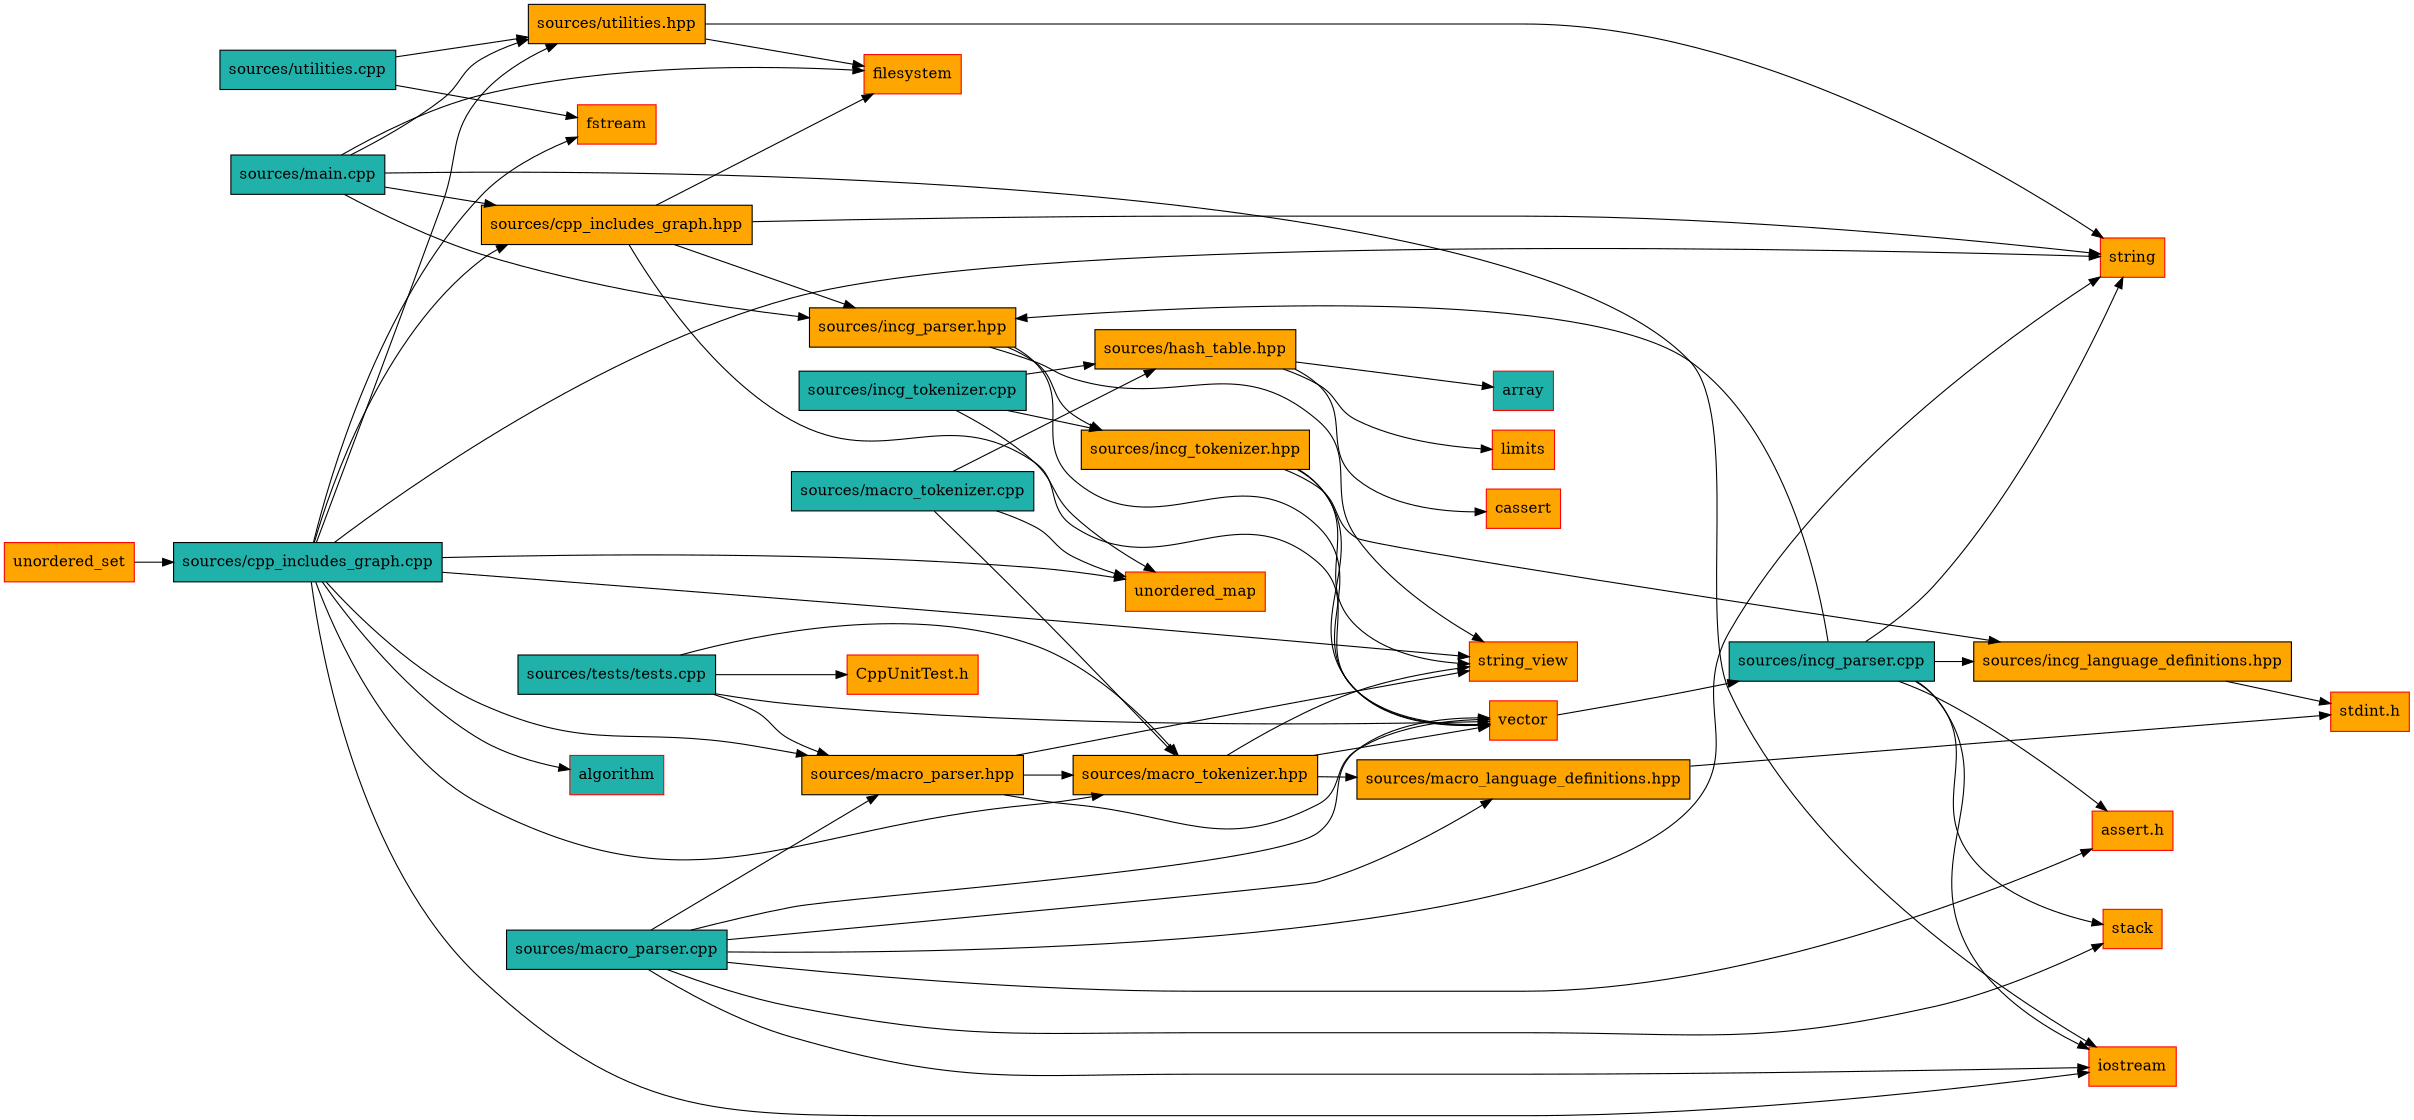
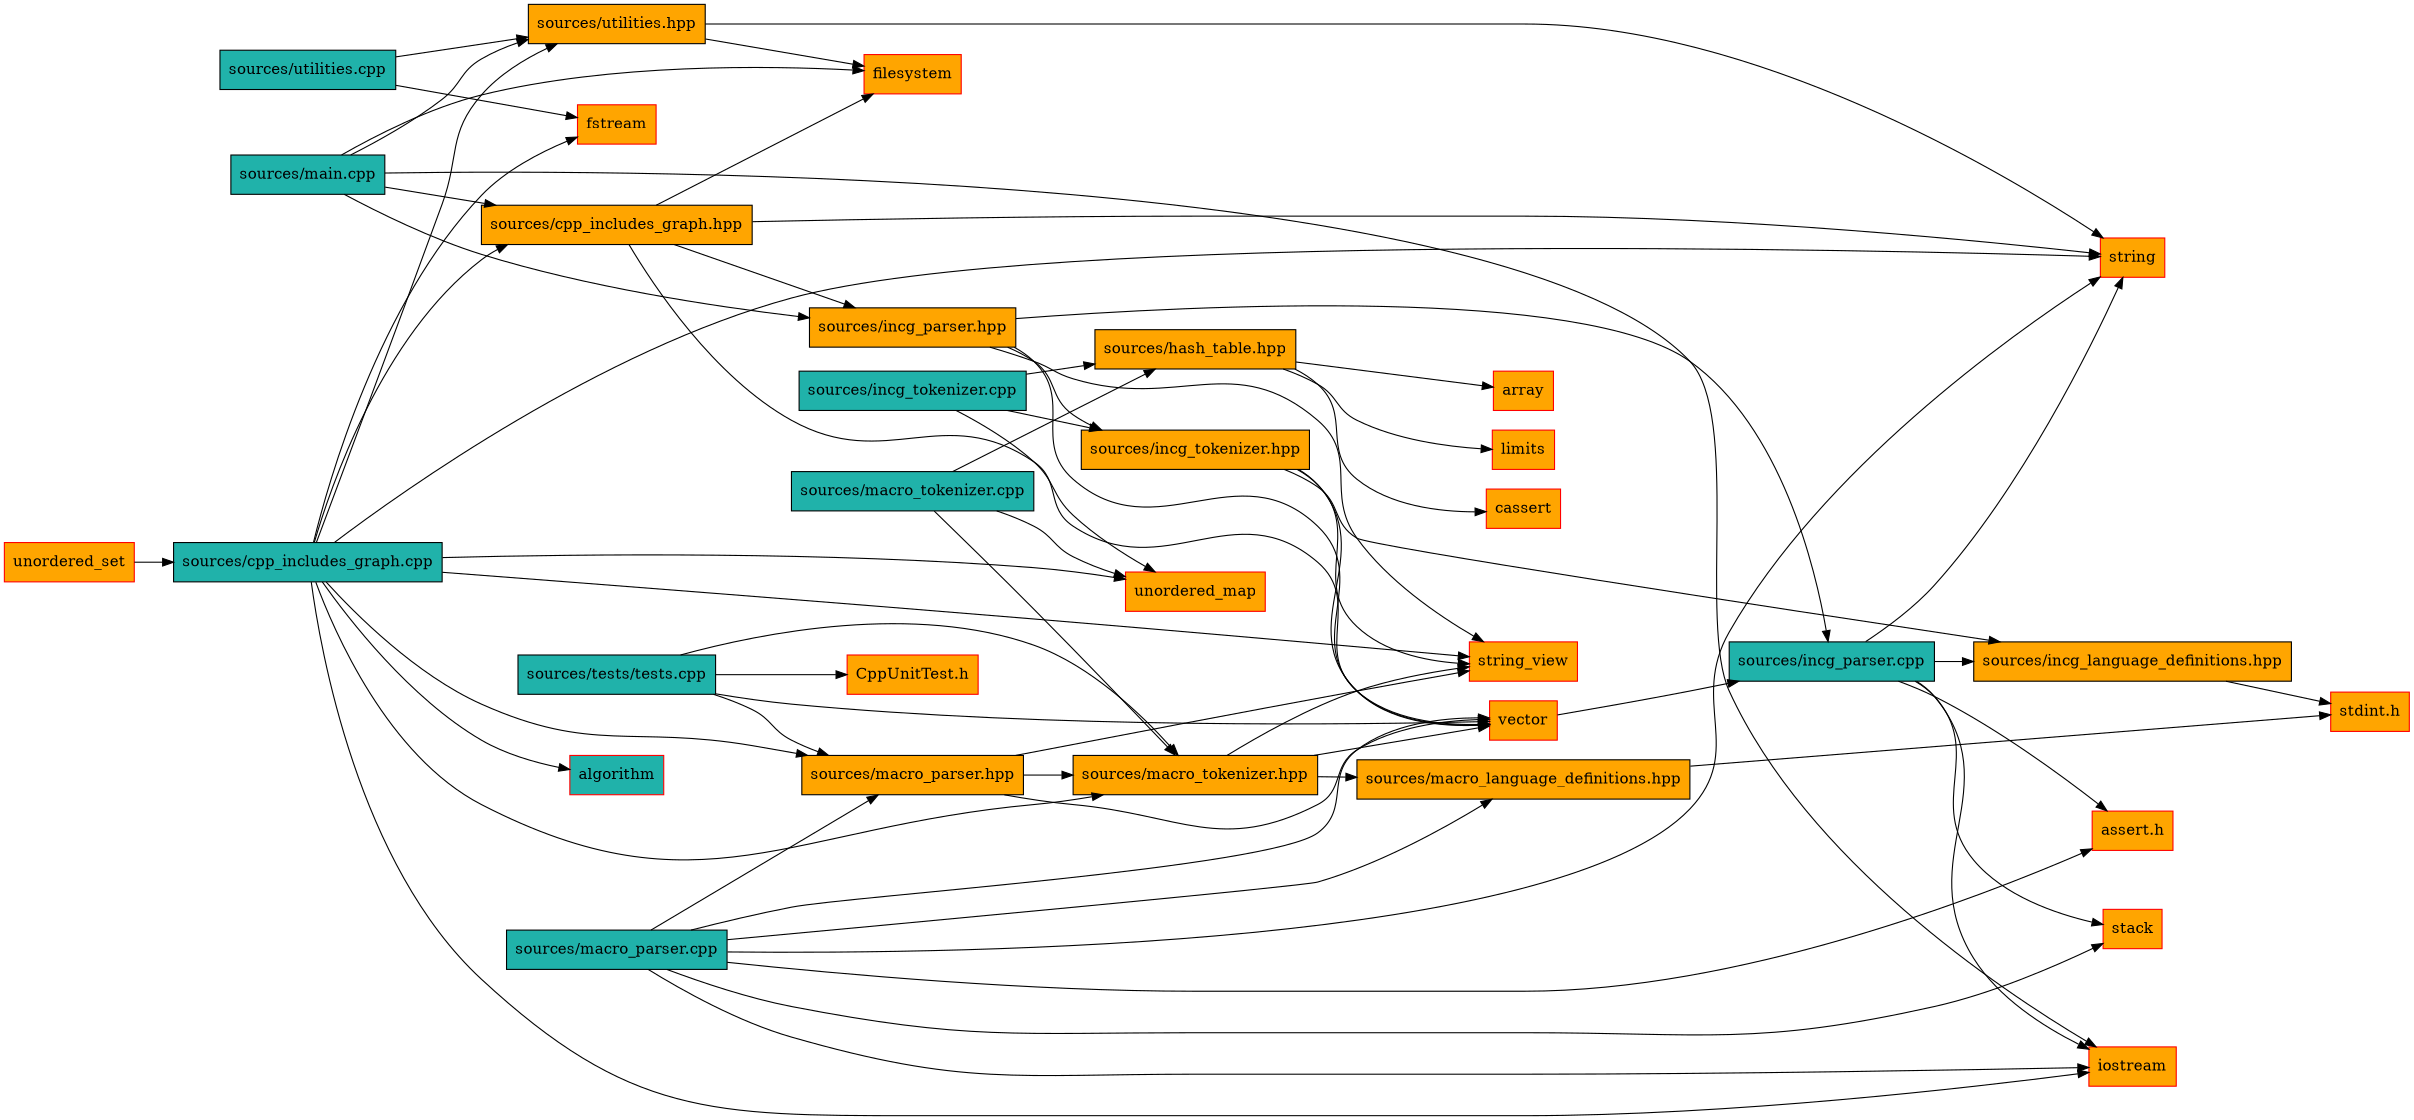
edge "sources/incg_parser.cpp" -> "sources/incg_parser.hpp": reversed
node "array": fillcolor lightseagreen -> orange
